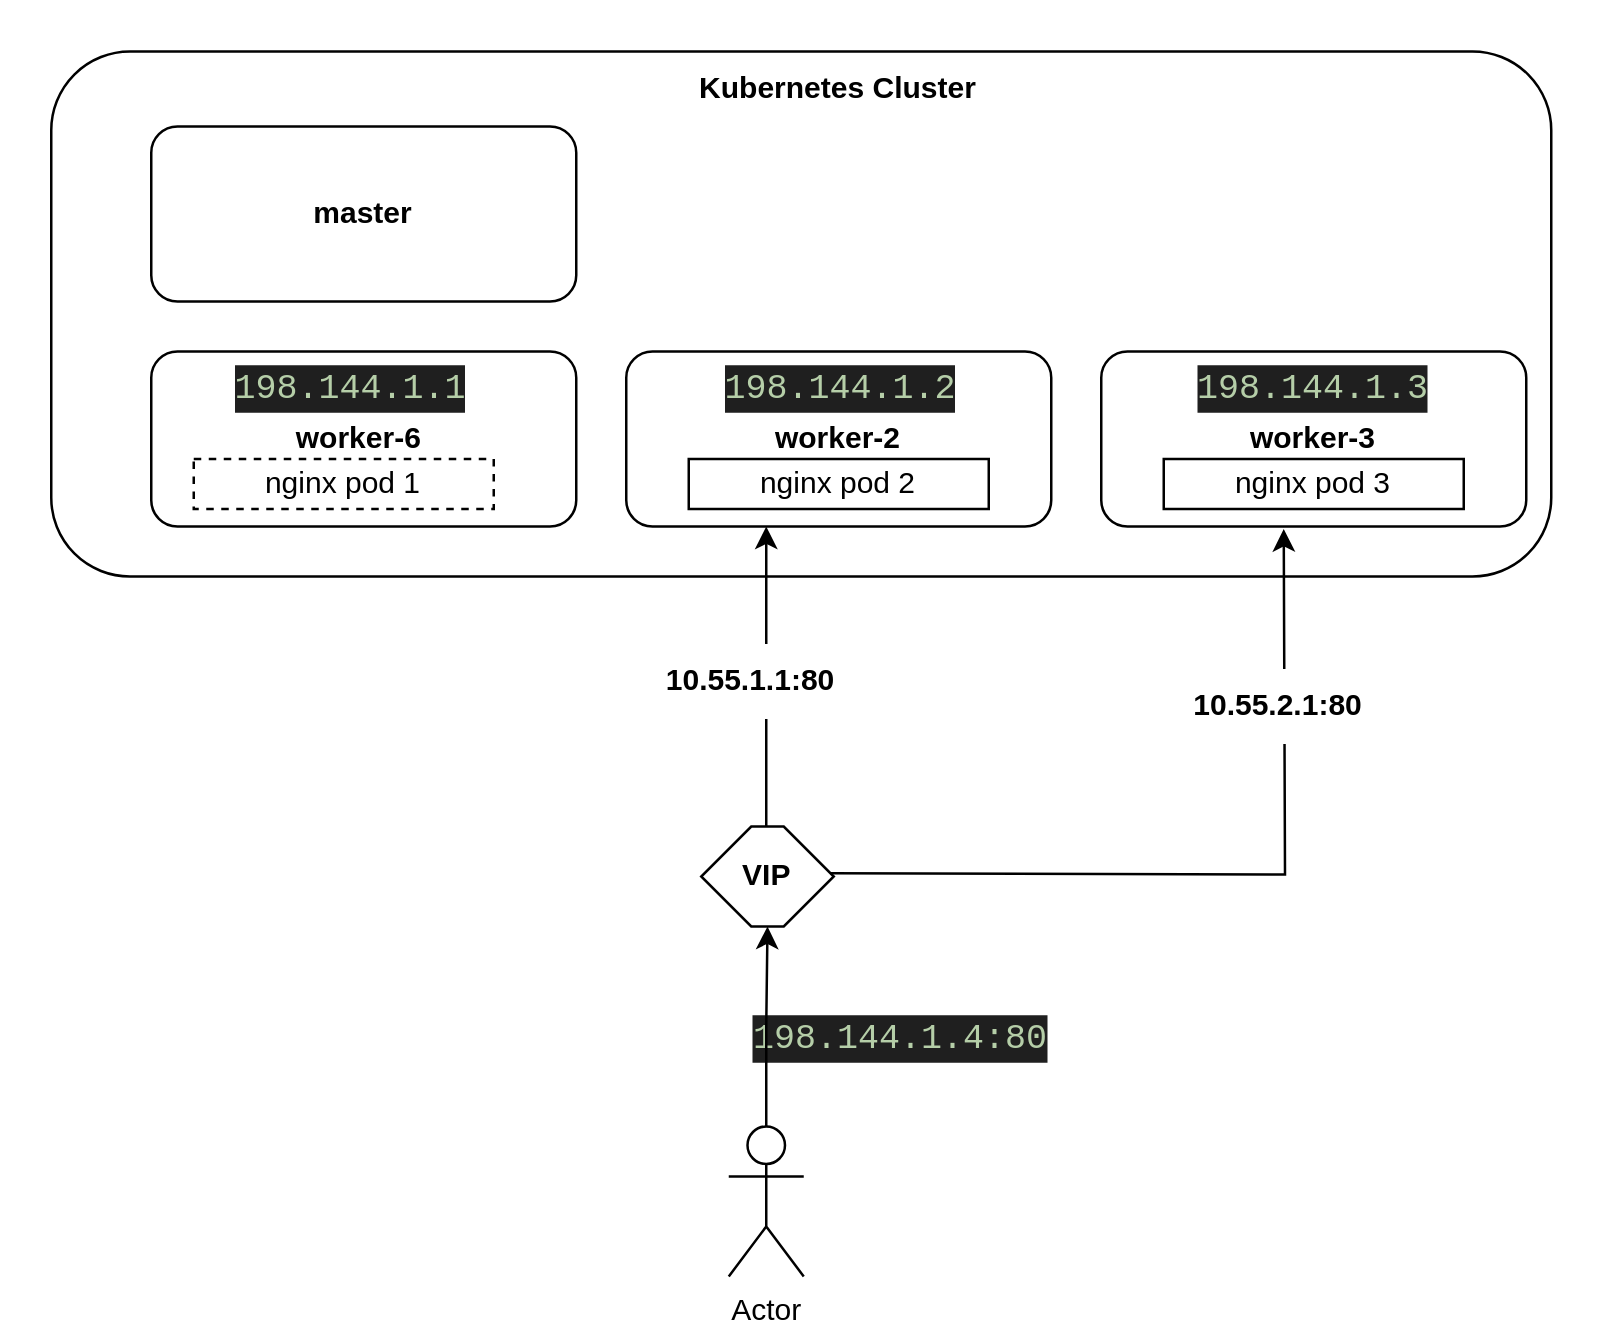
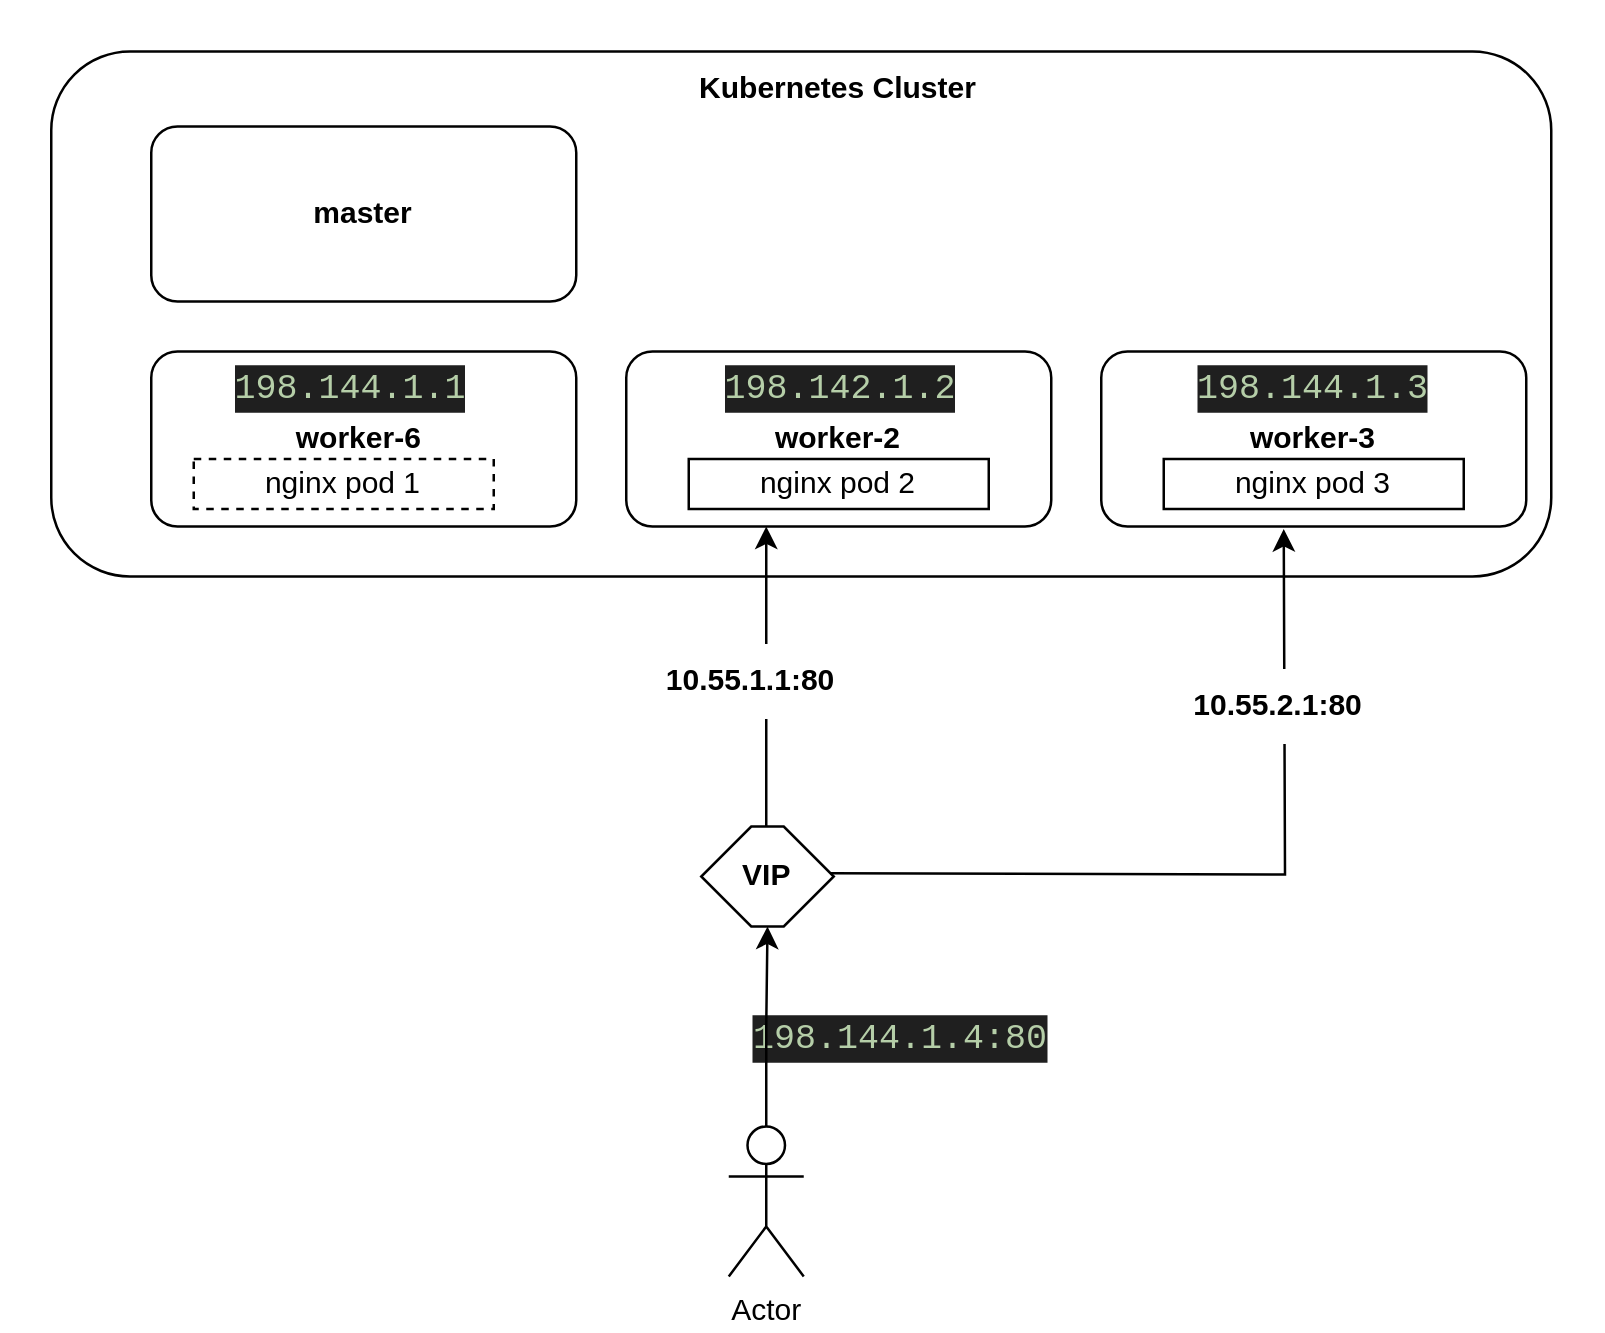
node "198.144.1.2": label "198.144.1.2" -> "198.142.1.2"
